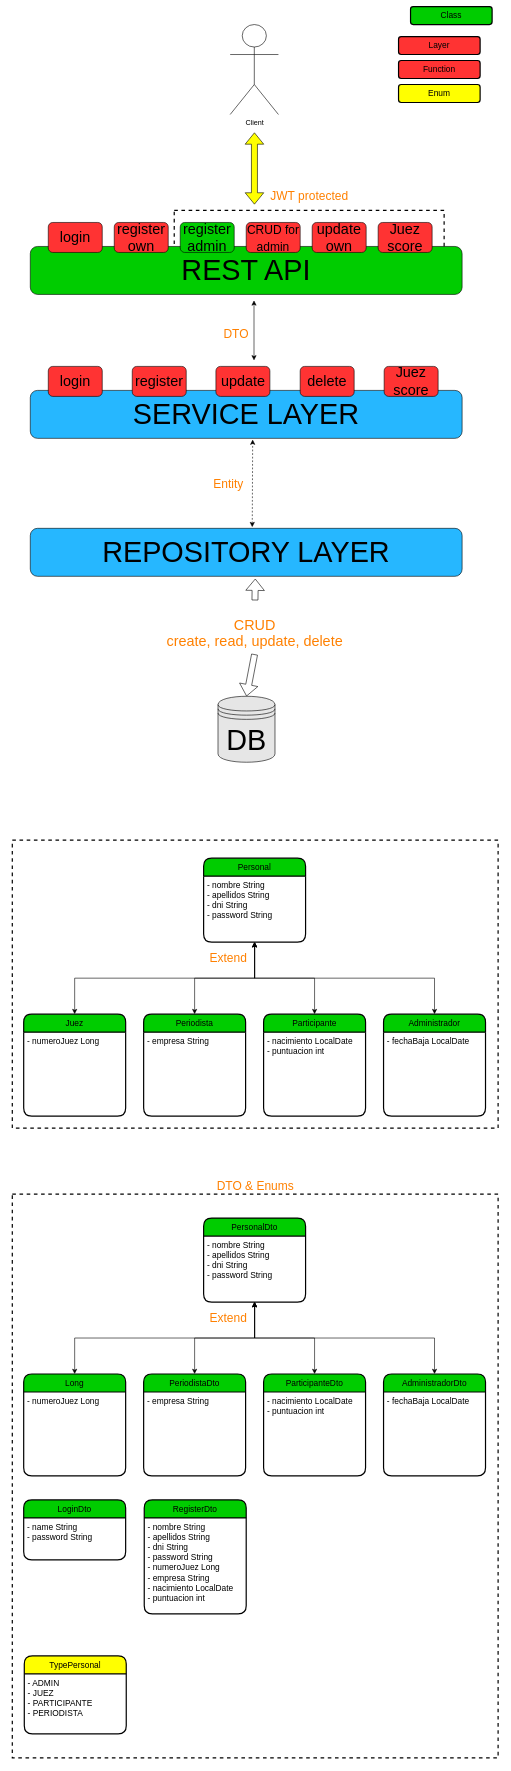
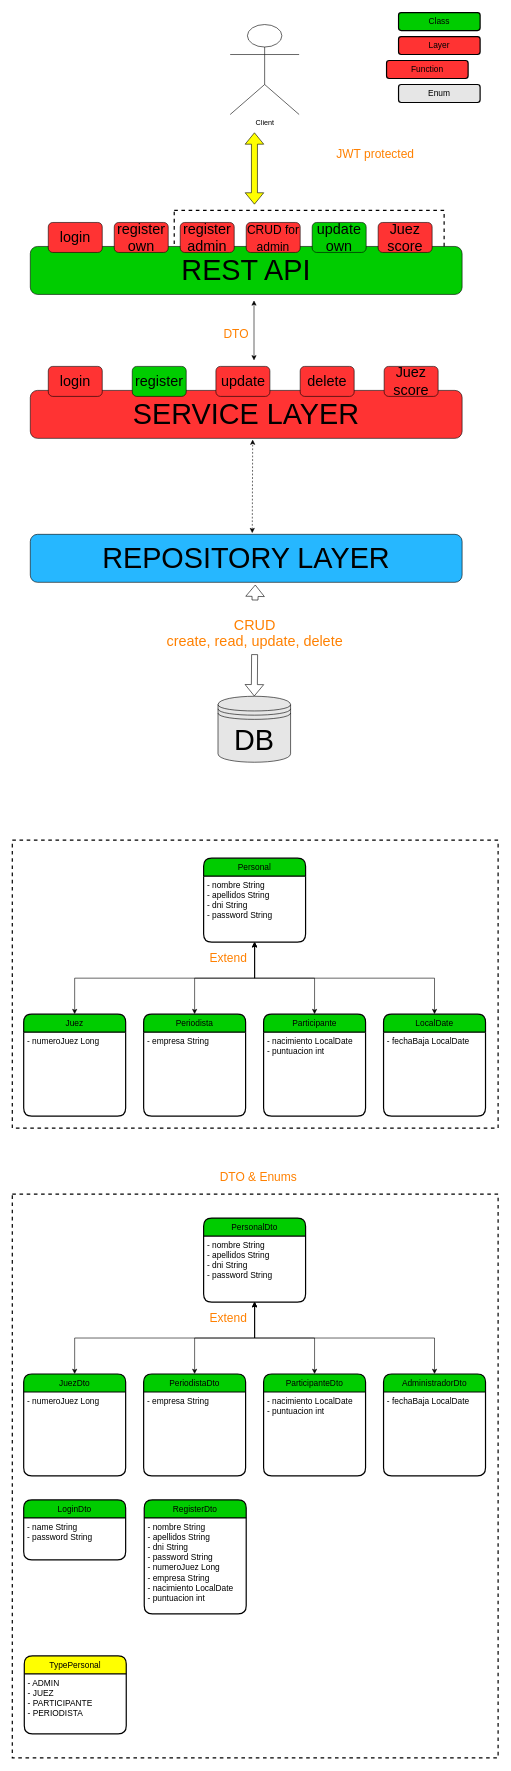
node "Class": moved (452, 15) -> (440, 21)
node "Client": size 48x90 -> 69x90
node "Function": moved (440, 69) -> (428, 69)
node "Enum": fillcolor #ffff00 -> #e6e6e6
node "JWT protected": moved (309, 195) -> (375, 153)
node "register admin": fillcolor #00cc00 -> #ff3333
node "update own": fillcolor #ff3333 -> #00cc00
node "register": fillcolor #ff3333 -> #00cc00
node "SERVICE LAYER": fillcolor #26b7ff -> #ff3333
node "Entity": removed
node "REPOSITORY LAYER": moved (246, 552) -> (246, 558)
node "DB": size 57x66 -> 73x66
node "Administrador": label "Administrador" -> "LocalDate"
node "DTO & Enums": moved (255, 1185) -> (258, 1176)
node "Long": label "Long" -> "JuezDto"
